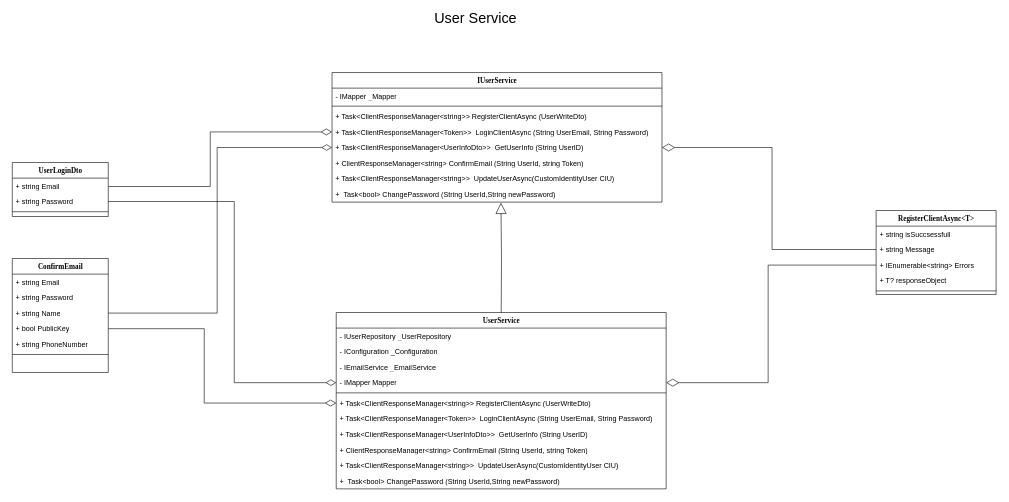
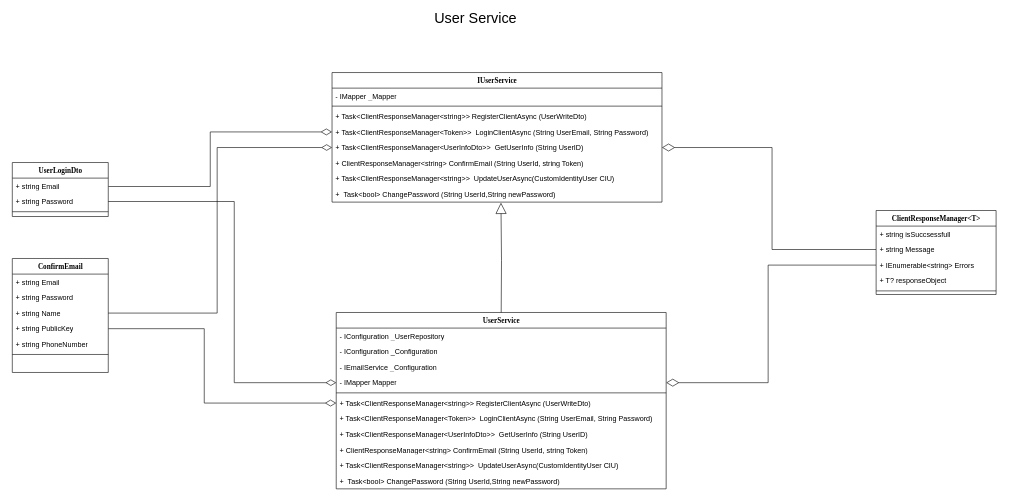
node "RegisterClientAsync<T>": label "RegisterClientAsync<T>" -> "ClientResponseManager<T>"
node "+ bool PublicKey": label "+ bool PublicKey" -> "+ string PublicKey"
node "- IUserRepository _UserRepository": label "- IUserRepository _UserRepository" -> "- IConfiguration _UserRepository"
node "- IEmailService _EmailService": label "- IEmailService _EmailService" -> "- IEmailService _Configuration"
